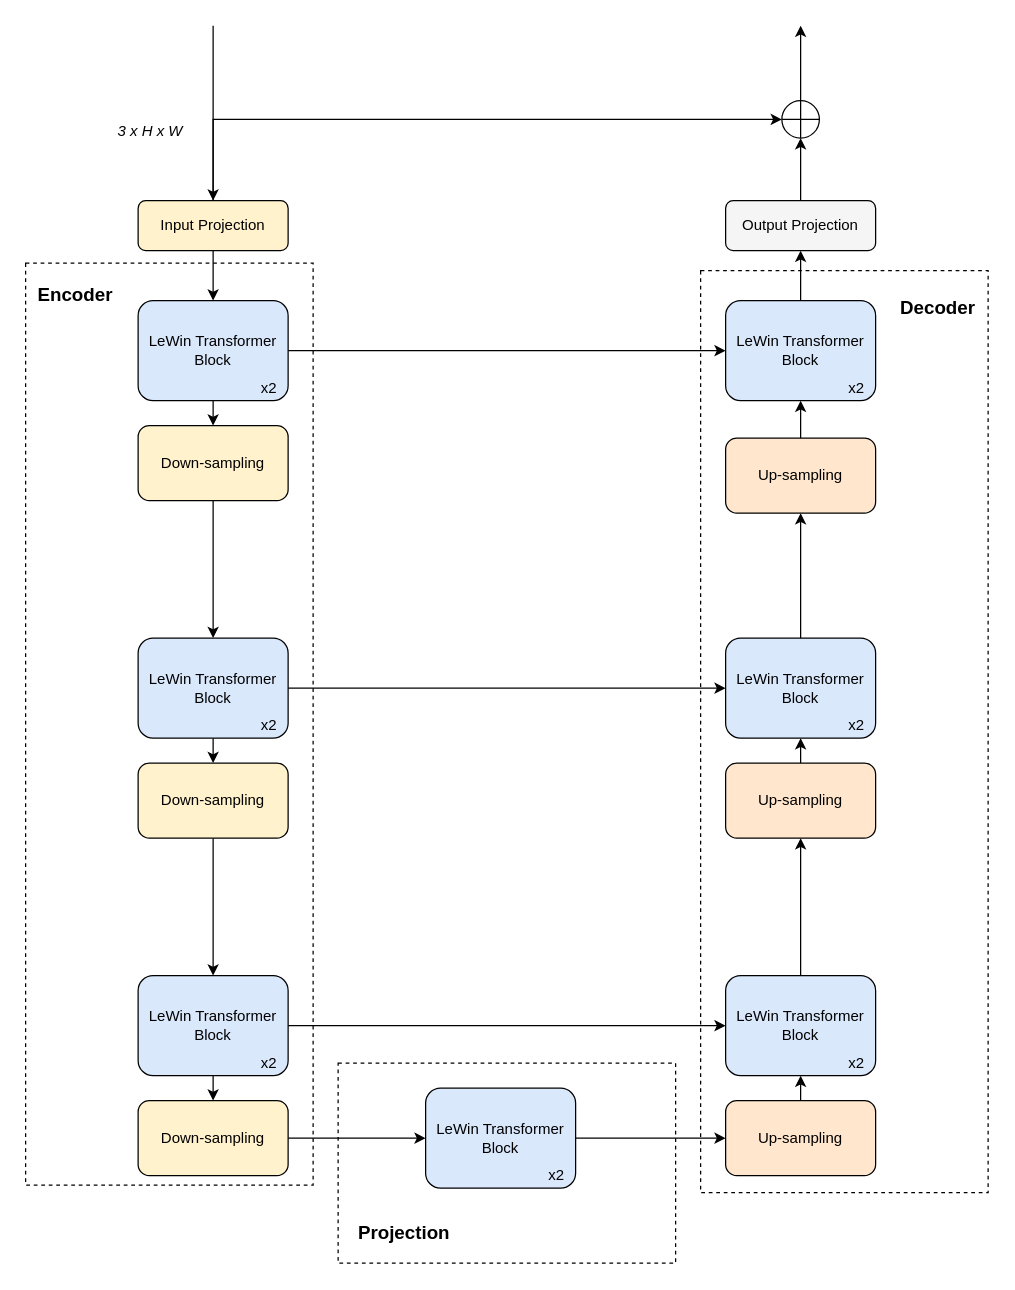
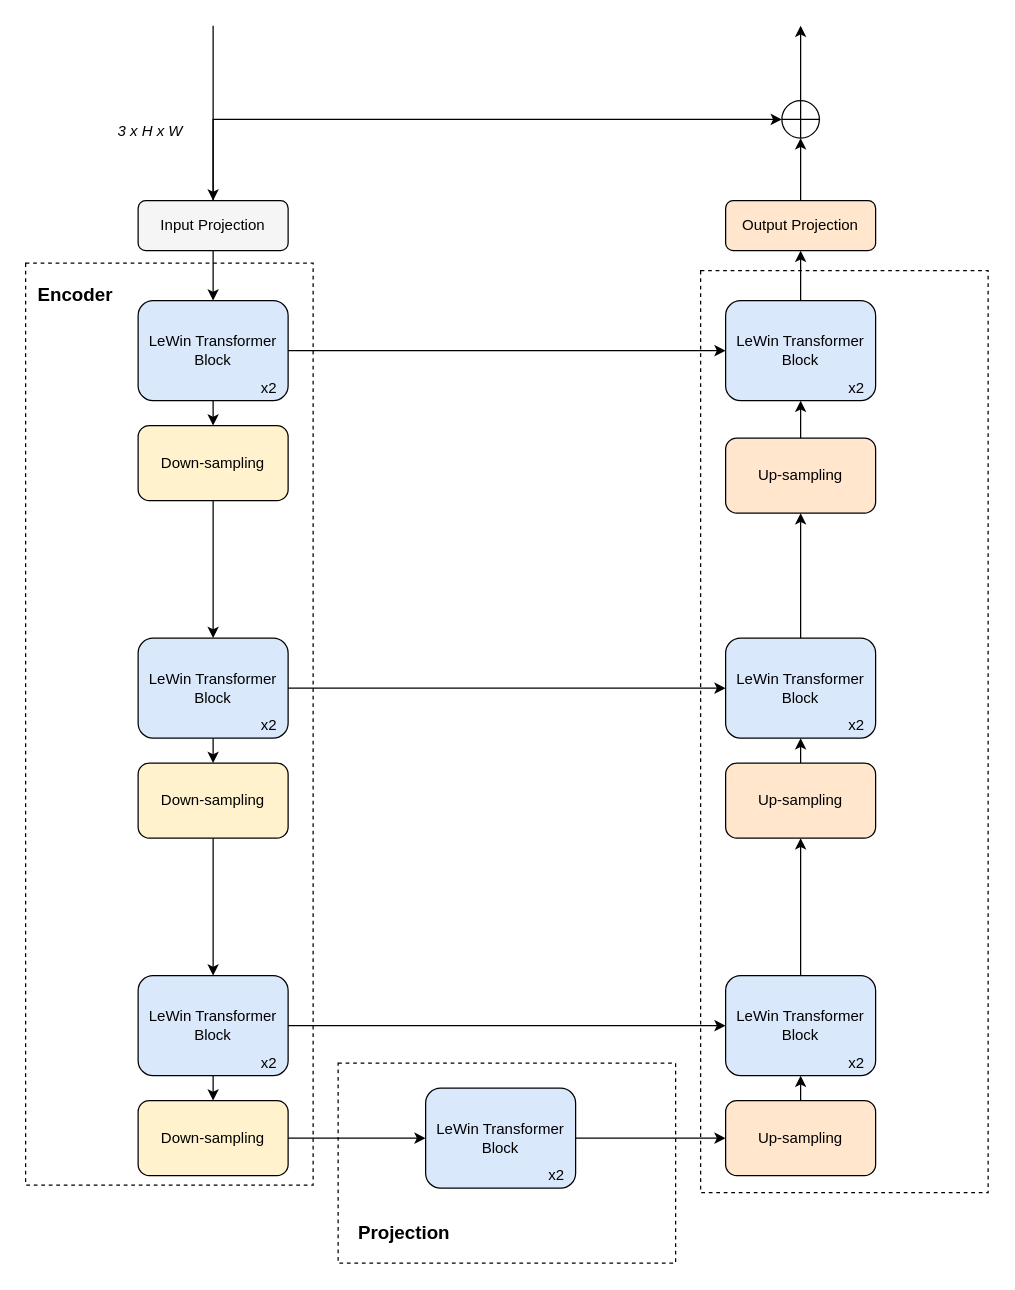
node "Input Projection": fillcolor #fff2cc -> #f5f5f5
node "Output Projection": fillcolor #f5f5f5 -> #ffe6cc
node "Decoder": removed
